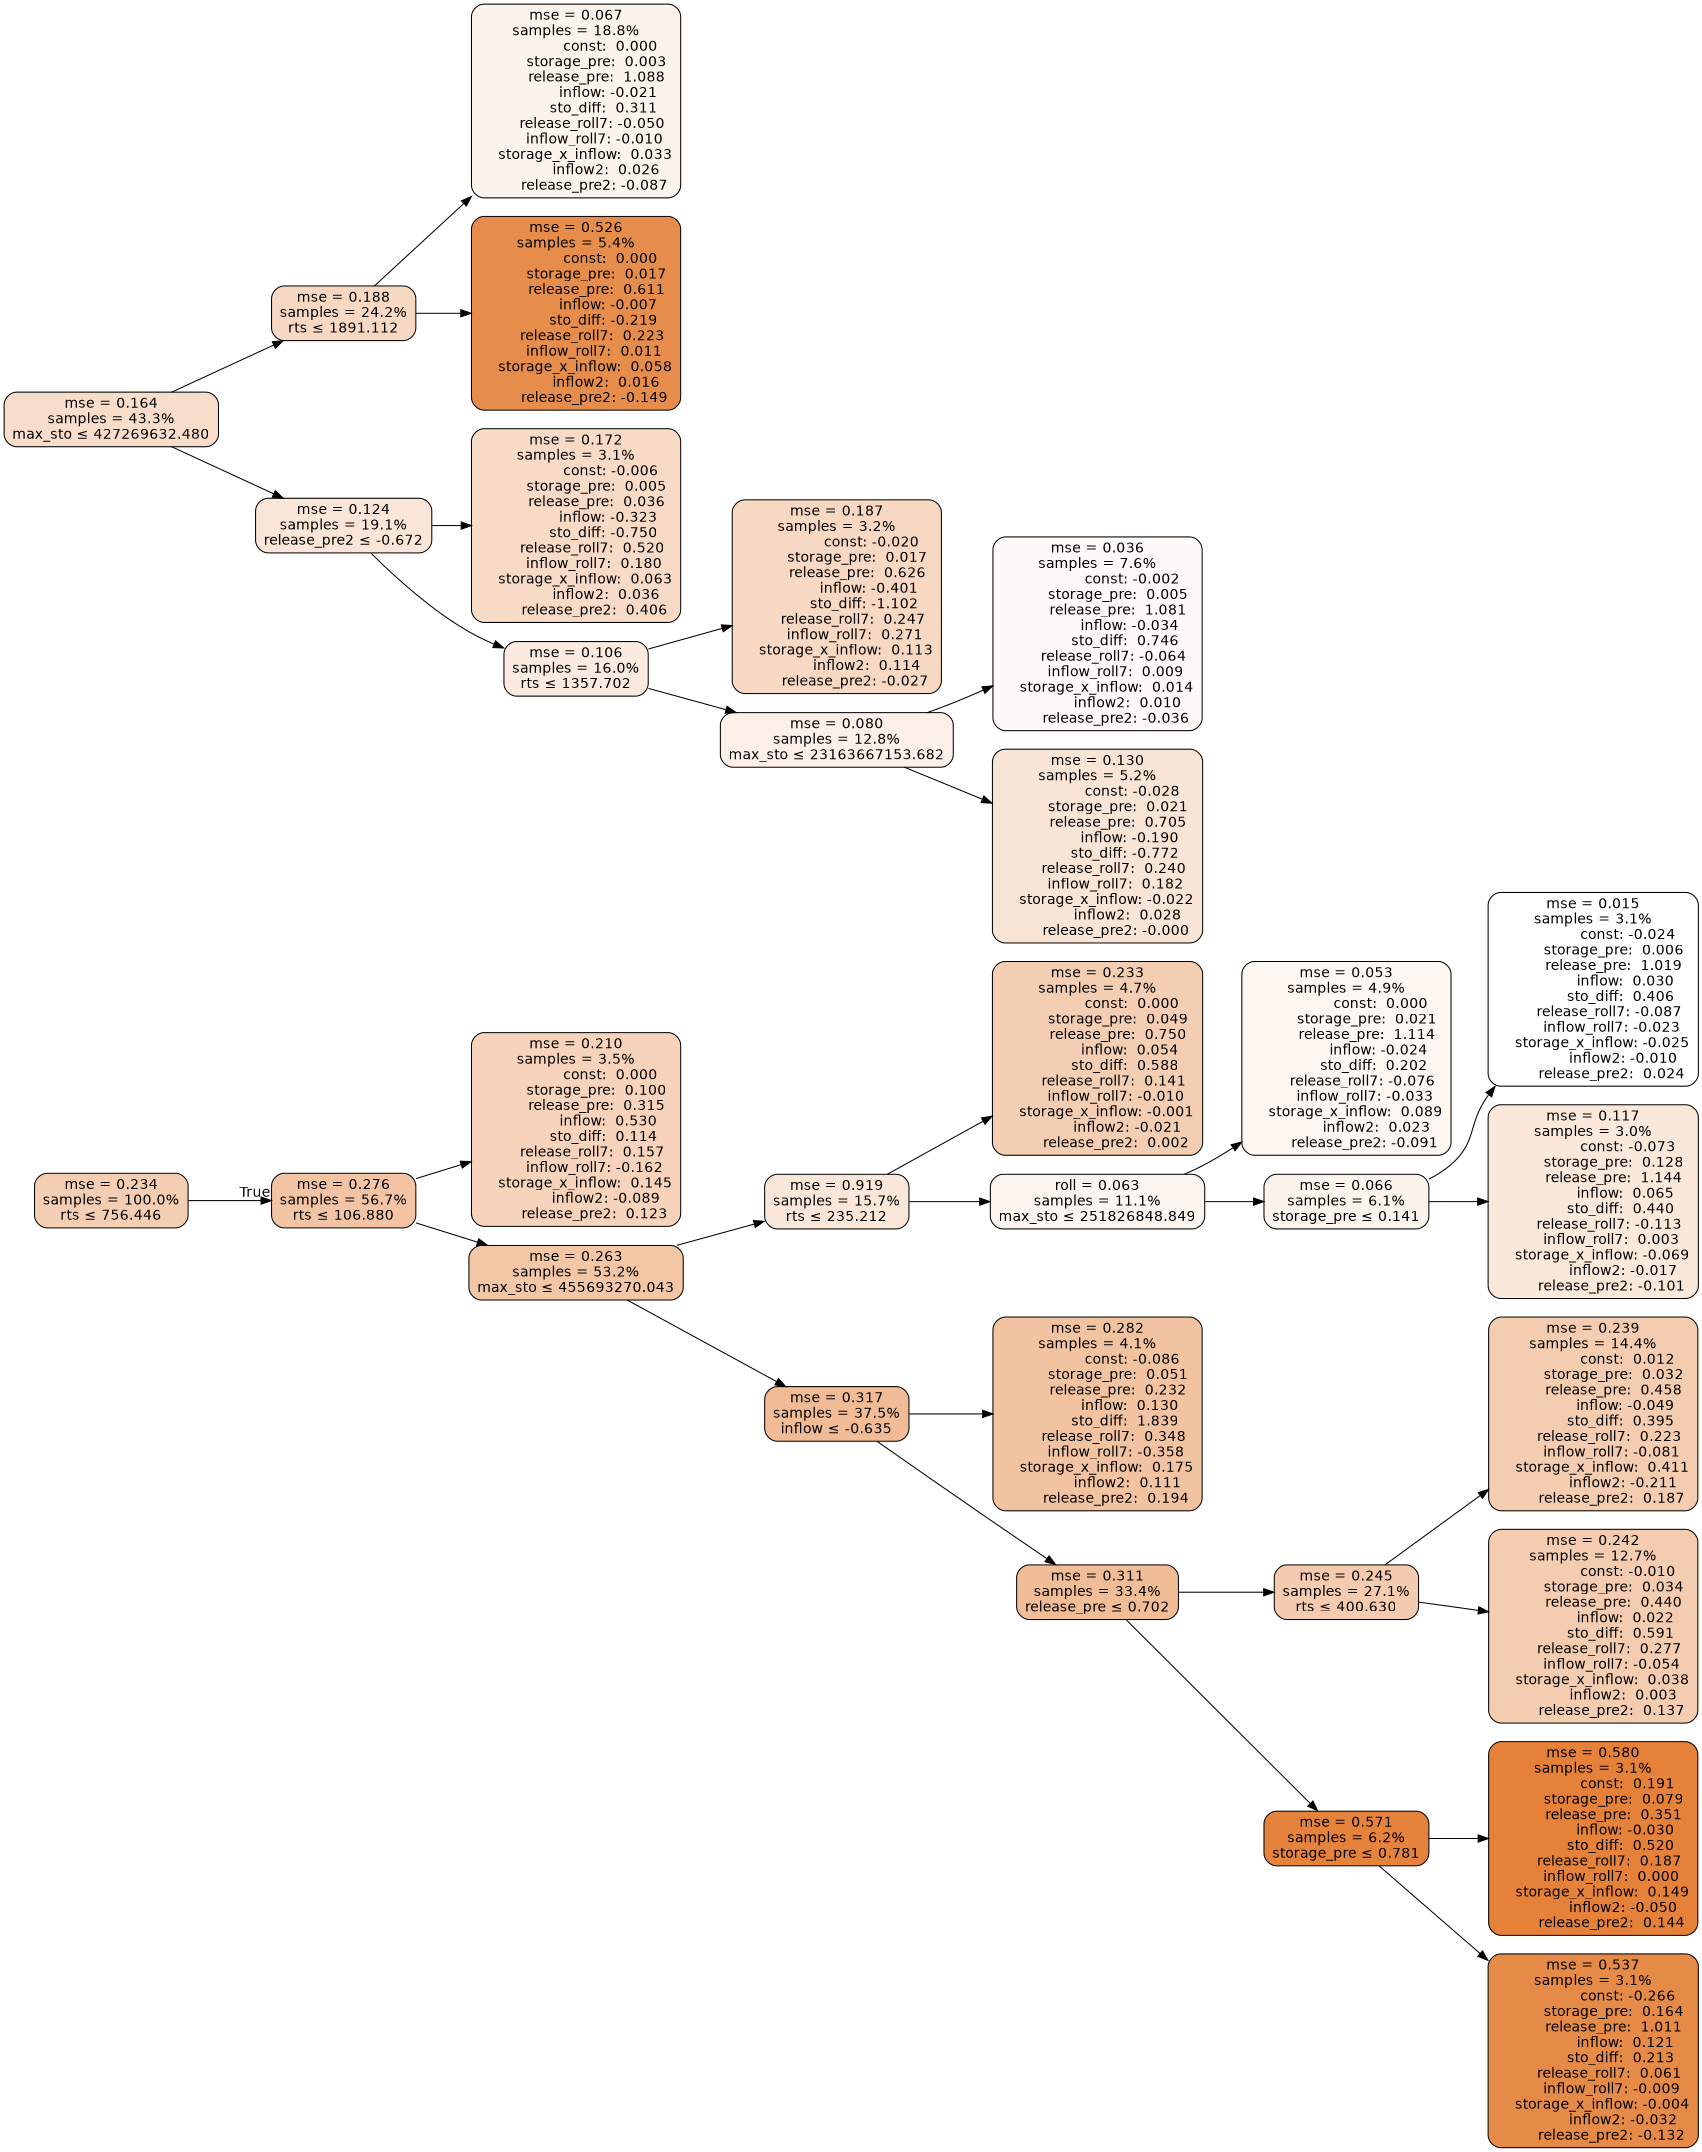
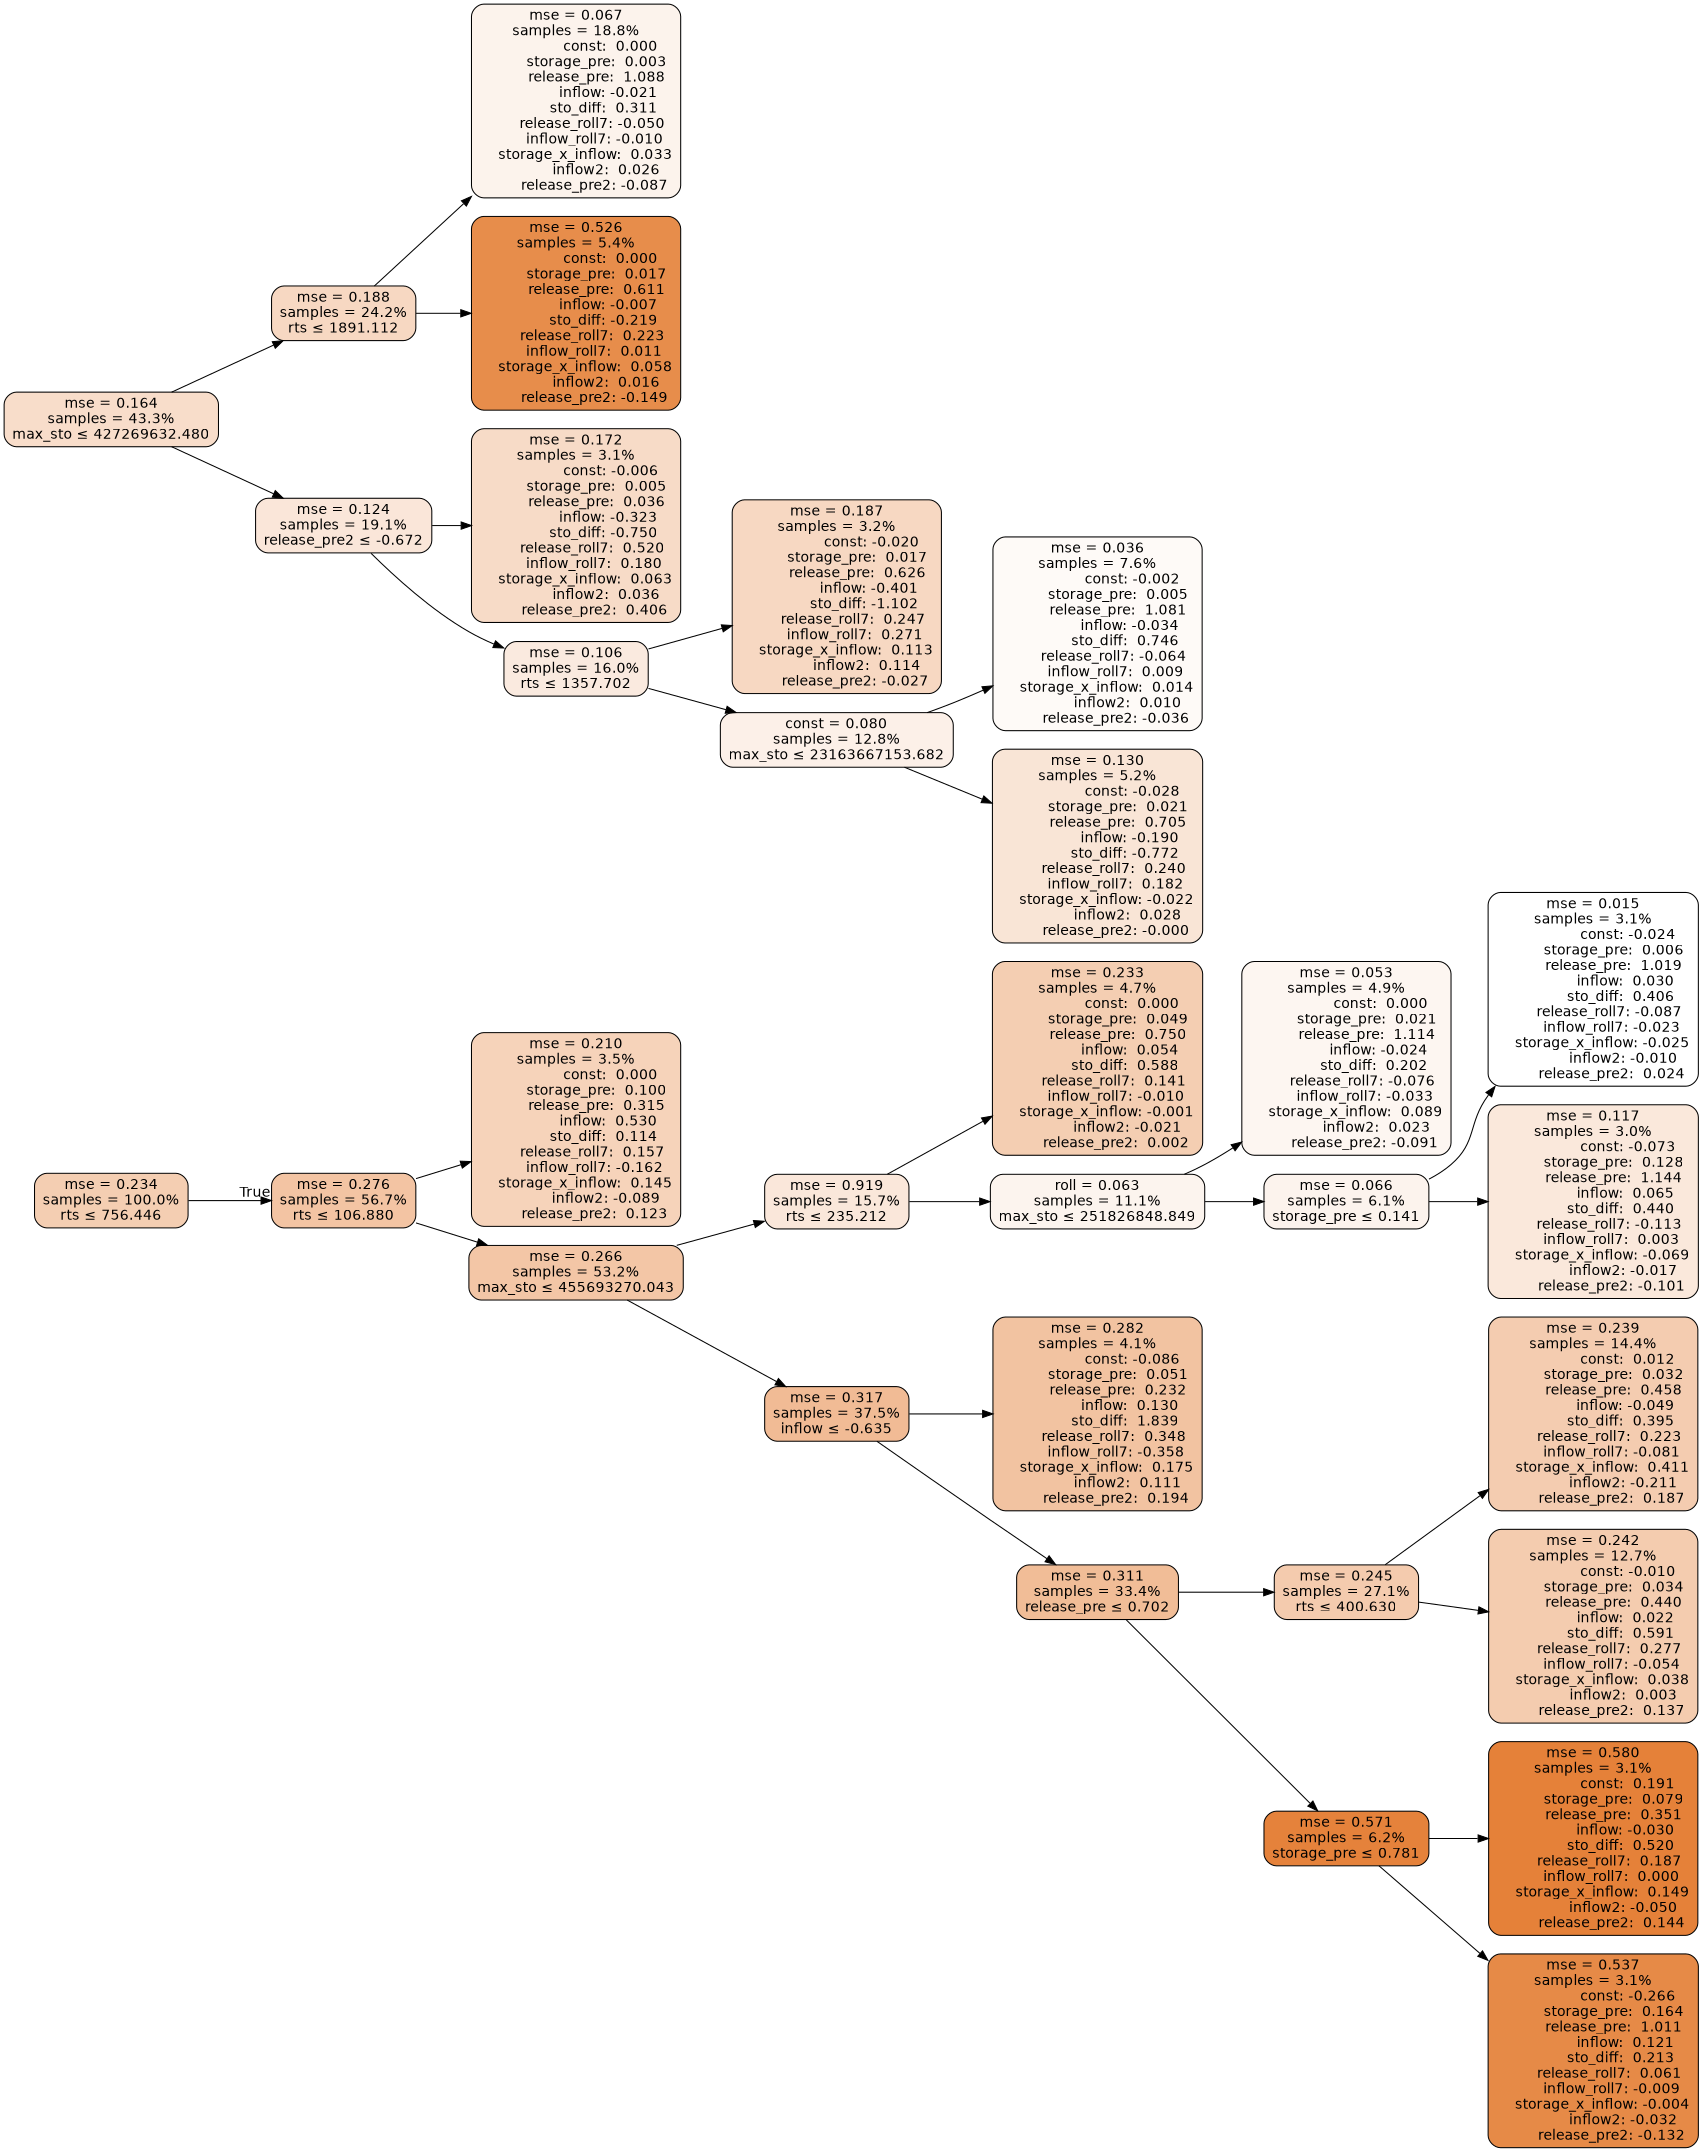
node "mse = 0.080 samples = 12.8% max_sto ≤ 23163667153.682": label "mse = 0.080 samples = 12.8% max_sto ≤ 23163667153.682" -> "const = 0.080 samples = 12.8% max_sto ≤ 23163667153.682"
node "mse = 0.263 samples = 53.2% max_sto ≤ 455693270.043": label "mse = 0.263 samples = 53.2% max_sto ≤ 455693270.043" -> "mse = 0.266 samples = 53.2% max_sto ≤ 455693270.043"
